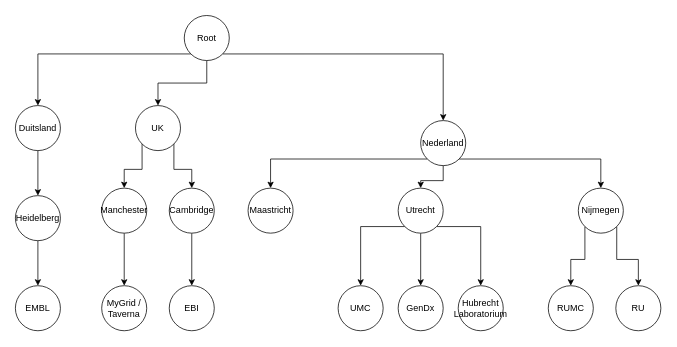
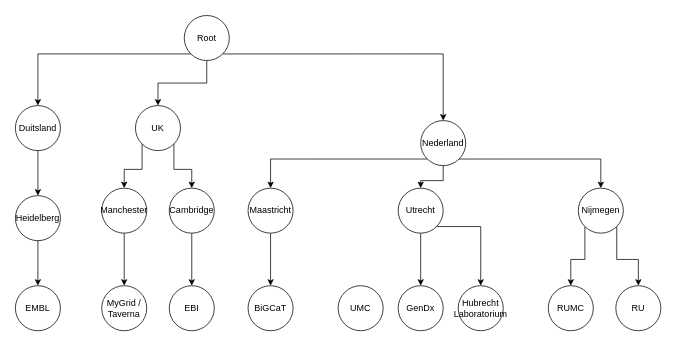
edge "Utrecht" -> "UMC": removed
edge "Maastricht" -> "BiGCaT": added
node "BiGCaT": added
